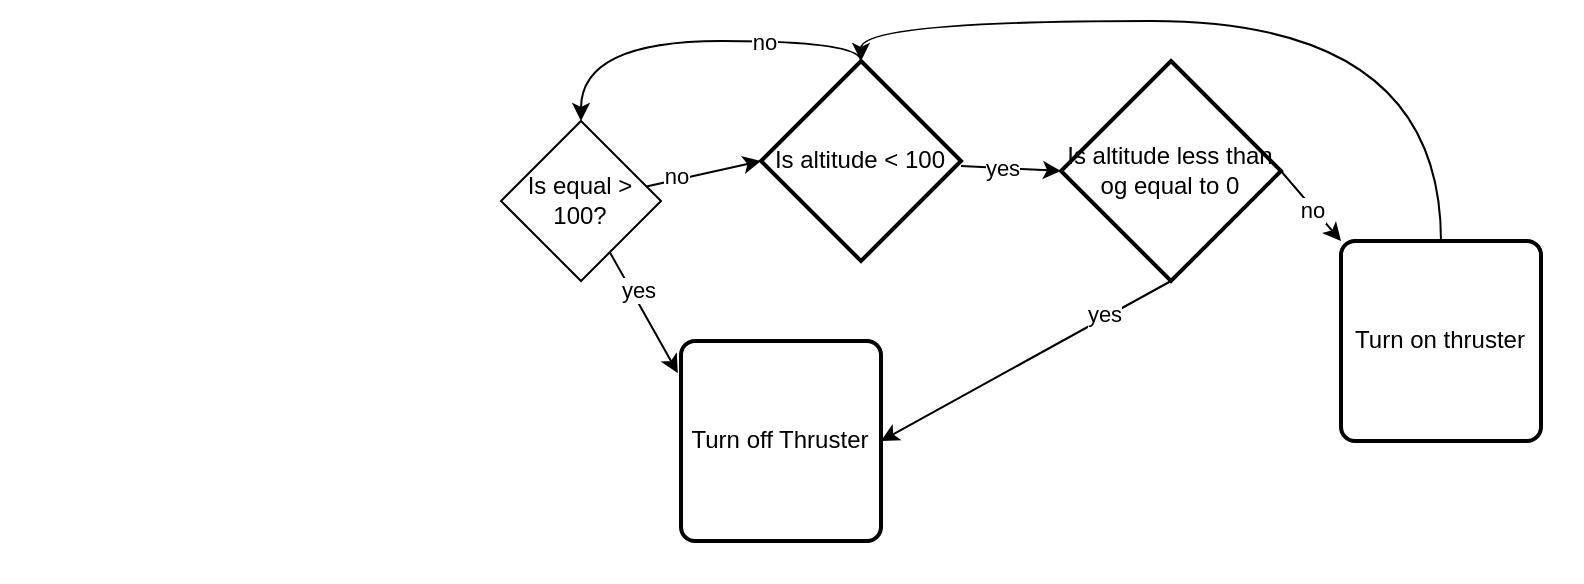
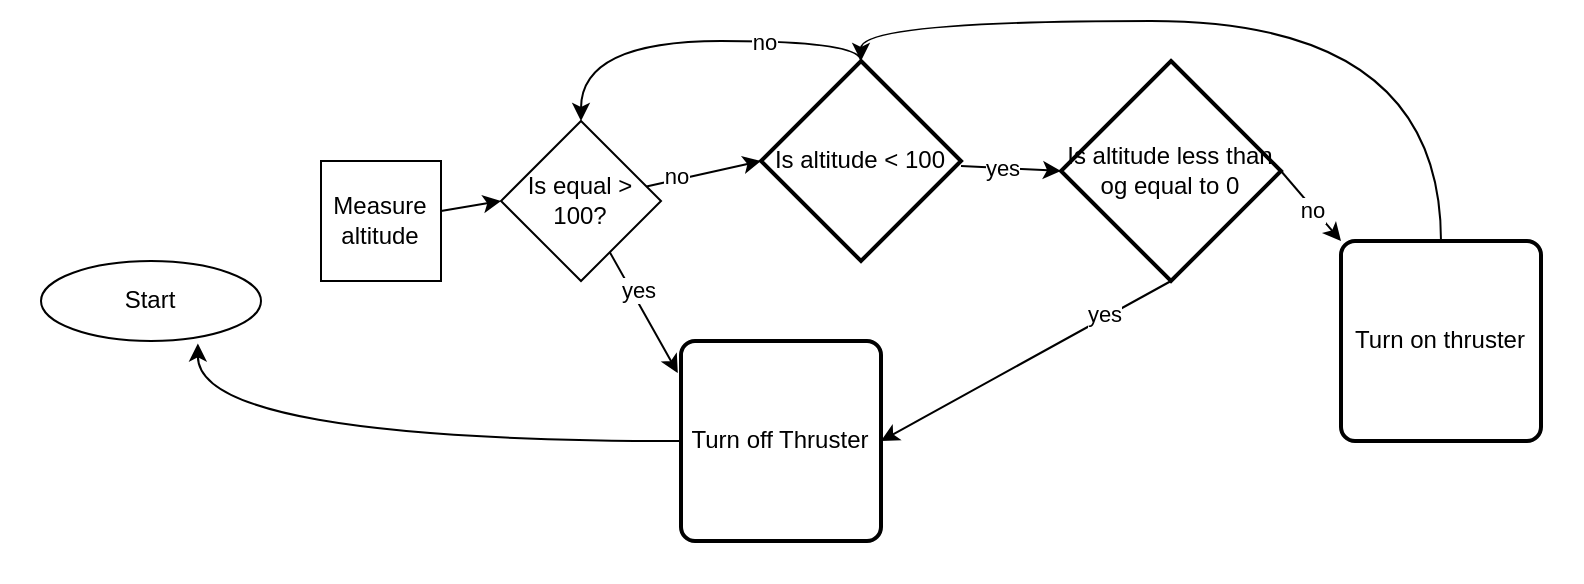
edge "Measure altitude" -> "Is equal > 100?": added
node "Measure altitude": added
node "Start": added
edge "Turn off Thruster" -> "Start": added
